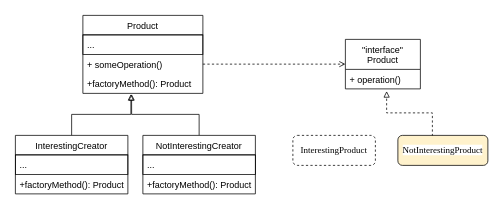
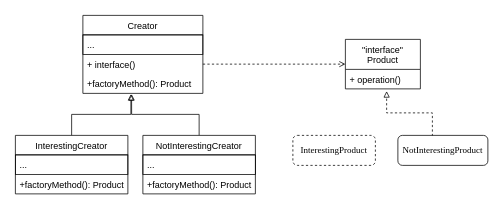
node "Product": label "Product" -> "Creator"
node "+ someOperation()": label "+ someOperation()" -> "+ interface()"
node "NotInterestingProduct": fillcolor #fff2cc -> #ffffff
